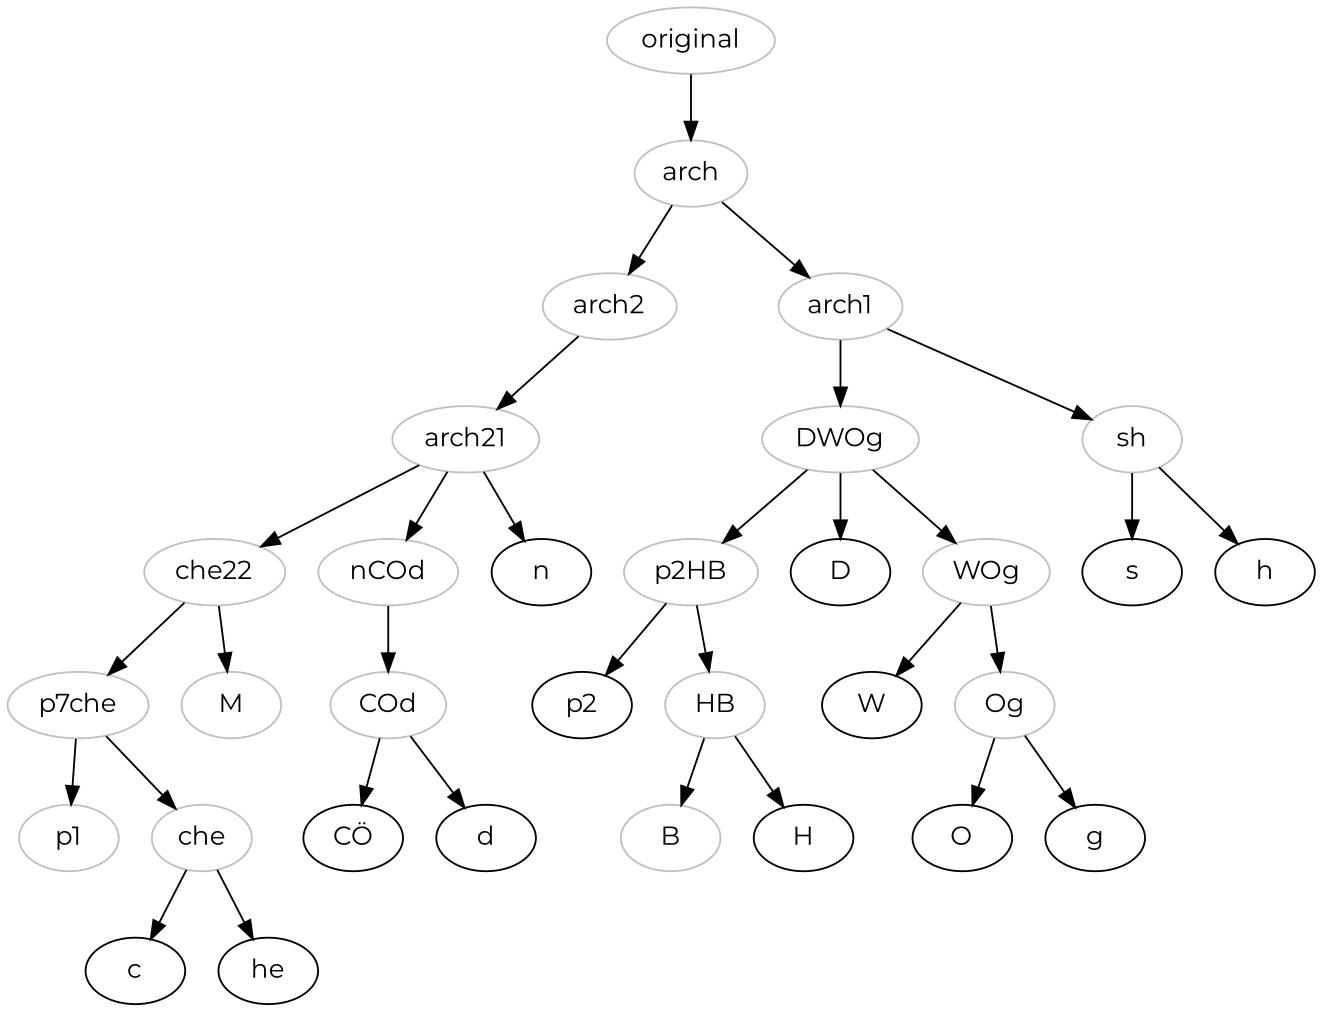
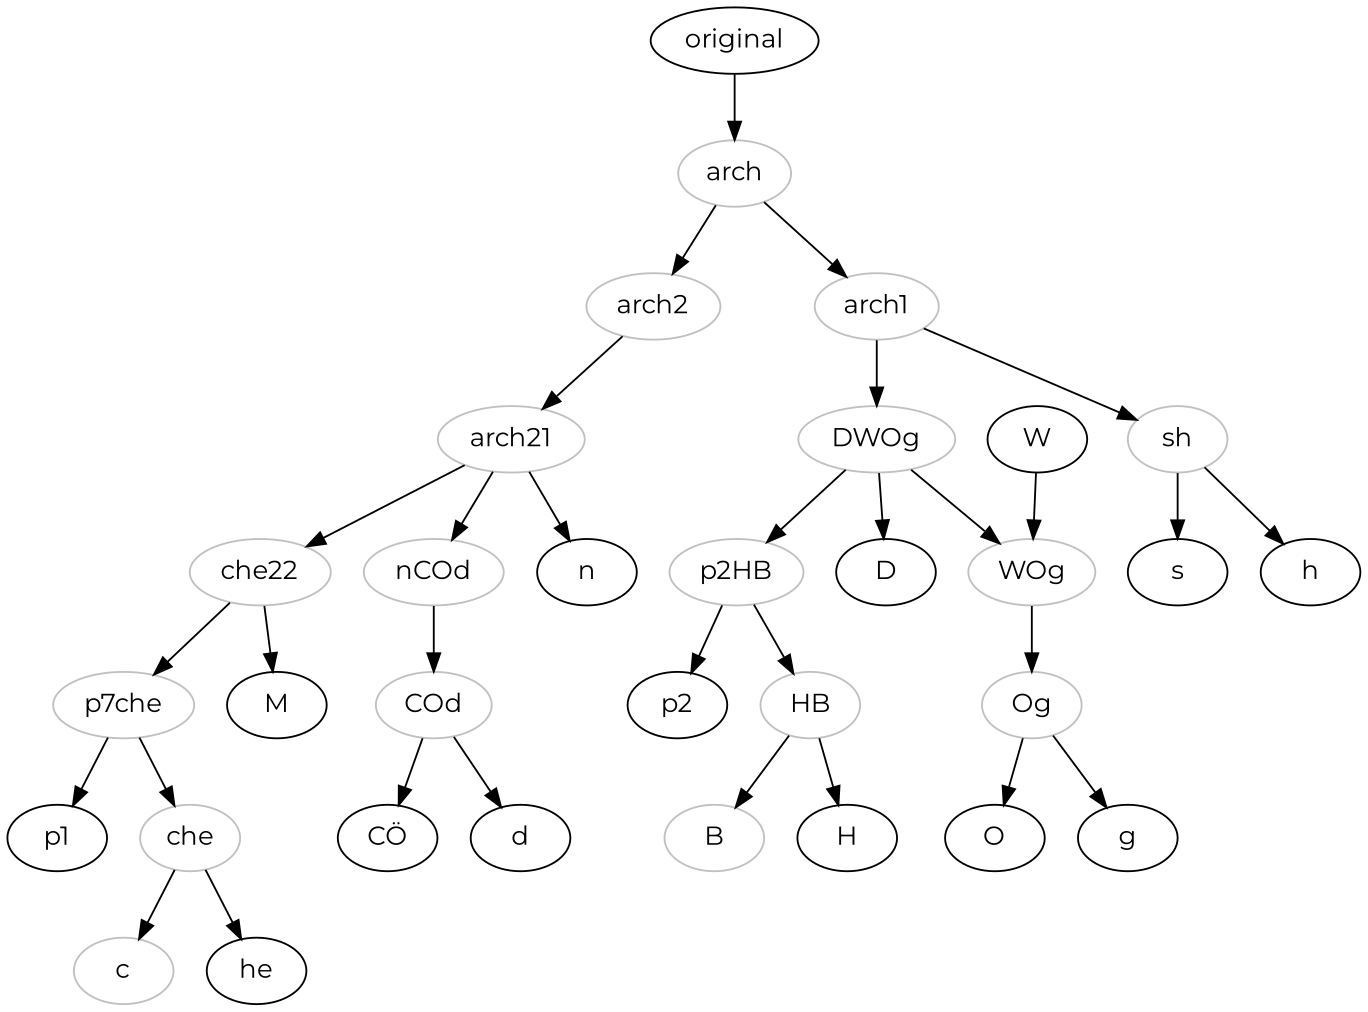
node "original": color grey -> black
edge "WOg" -> "W": reversed
node "M": color grey -> black
node "p1": color grey -> black
node "c": color black -> grey
